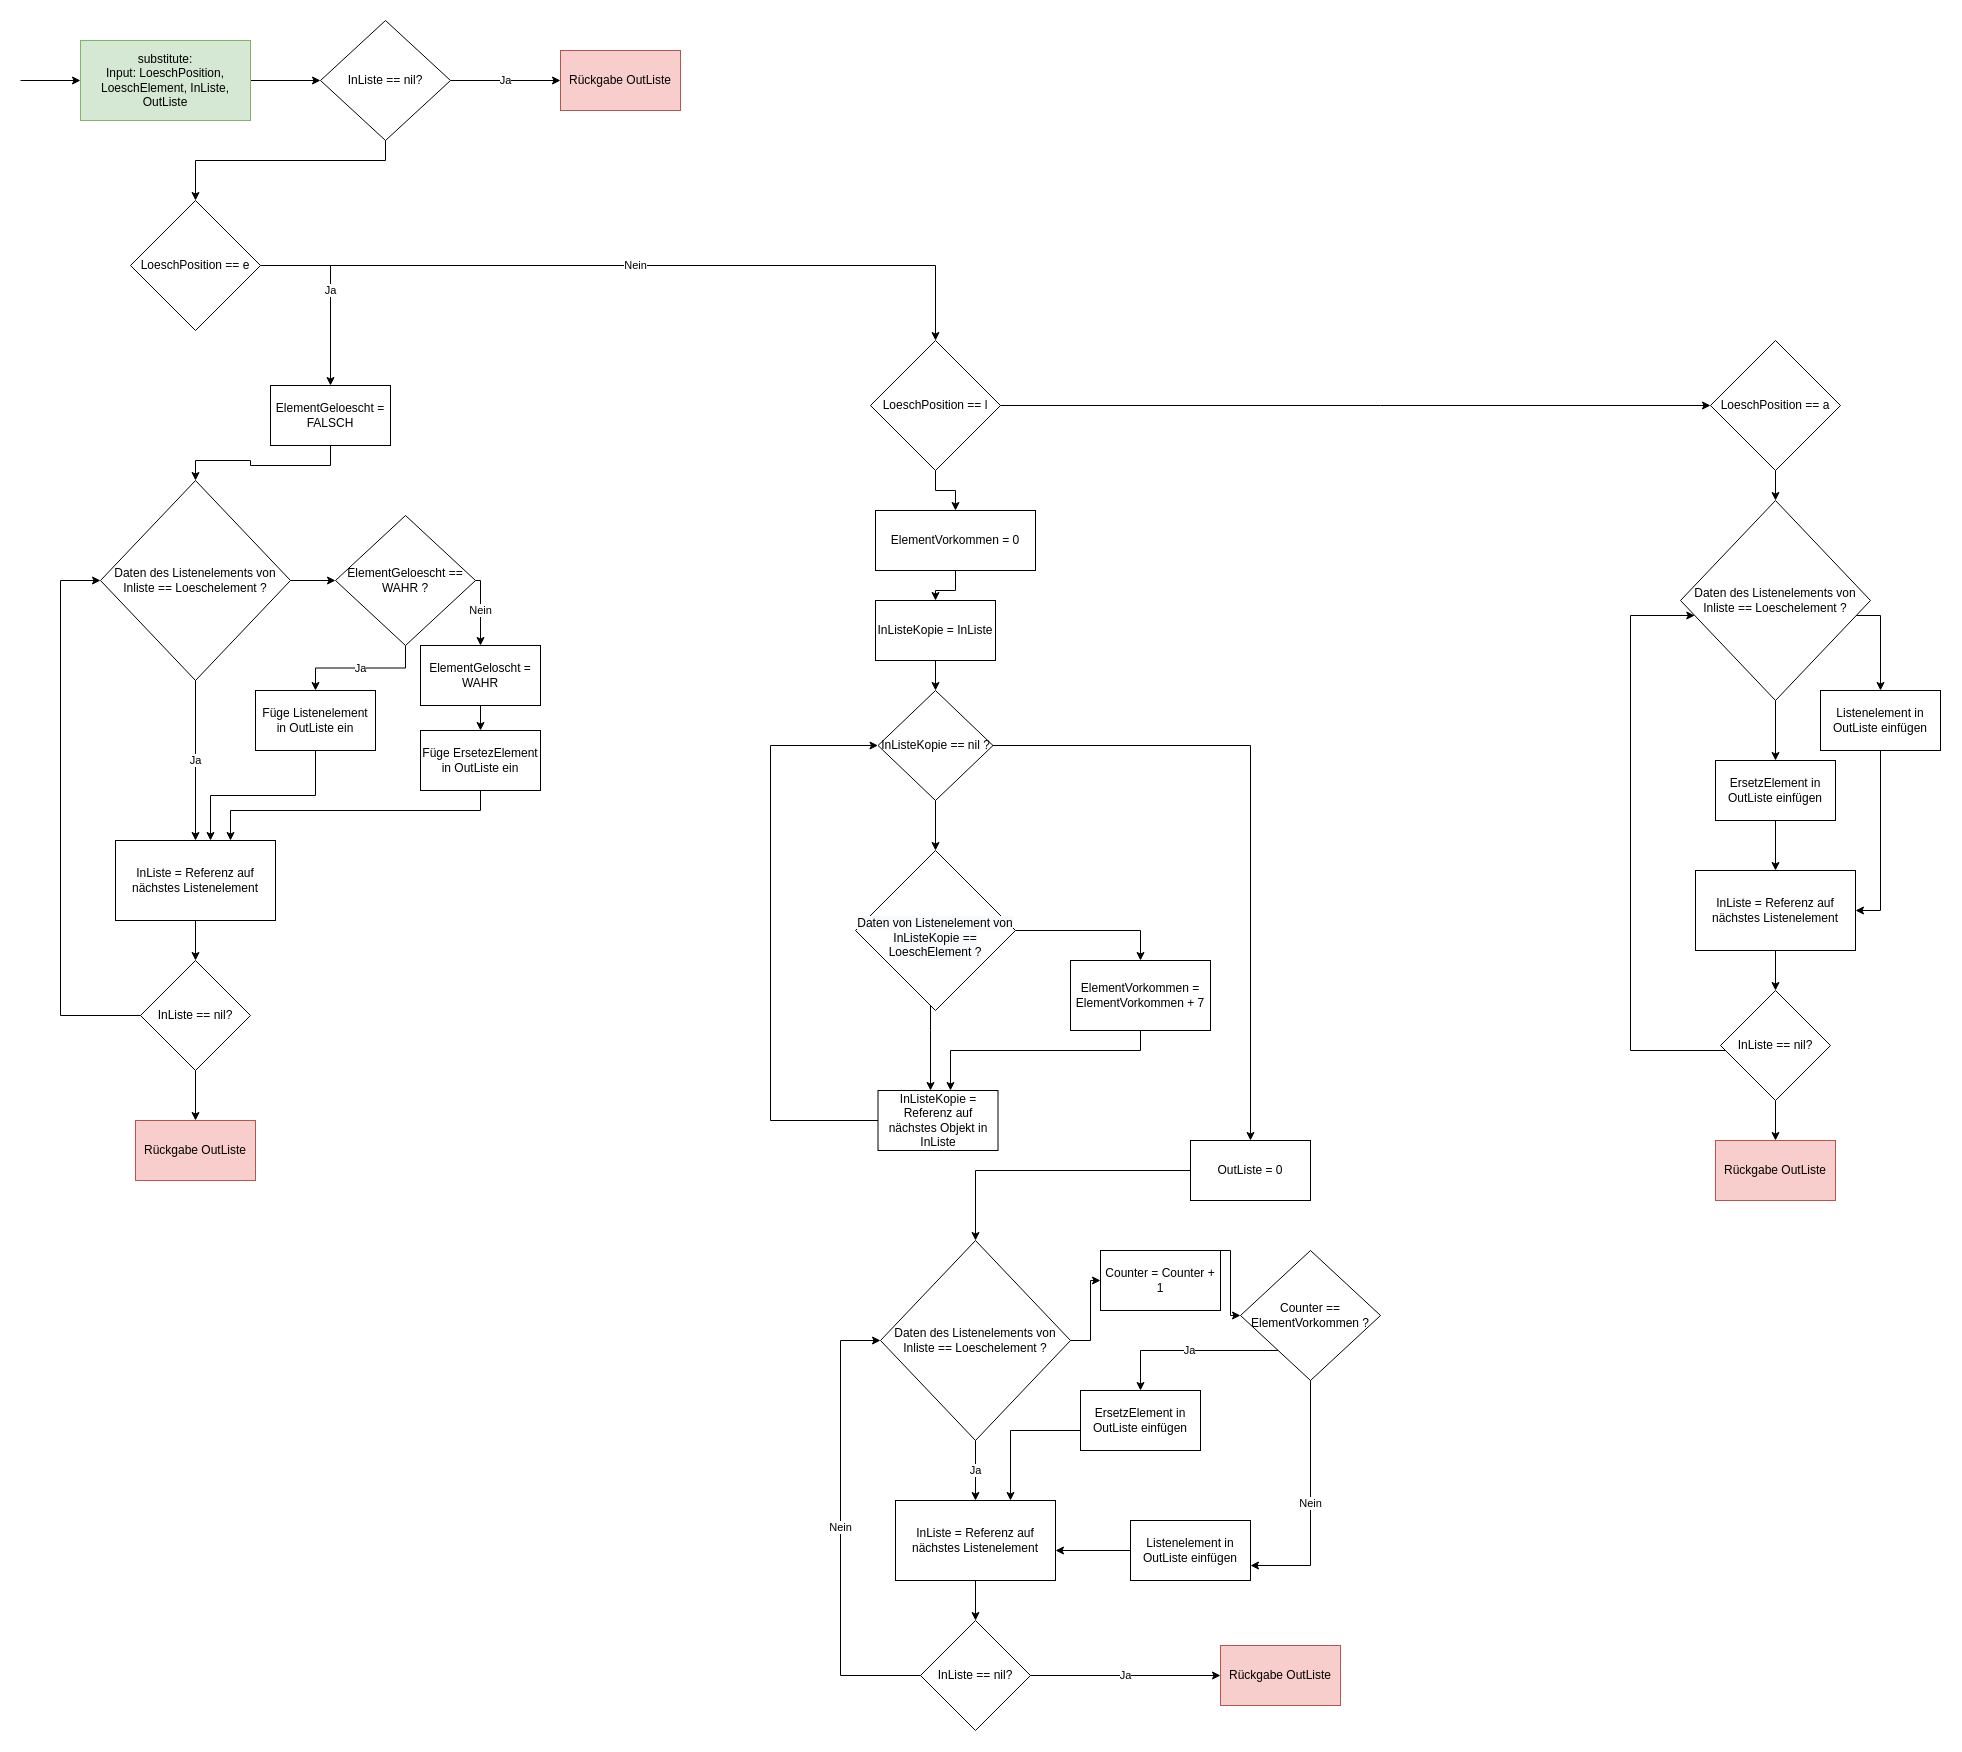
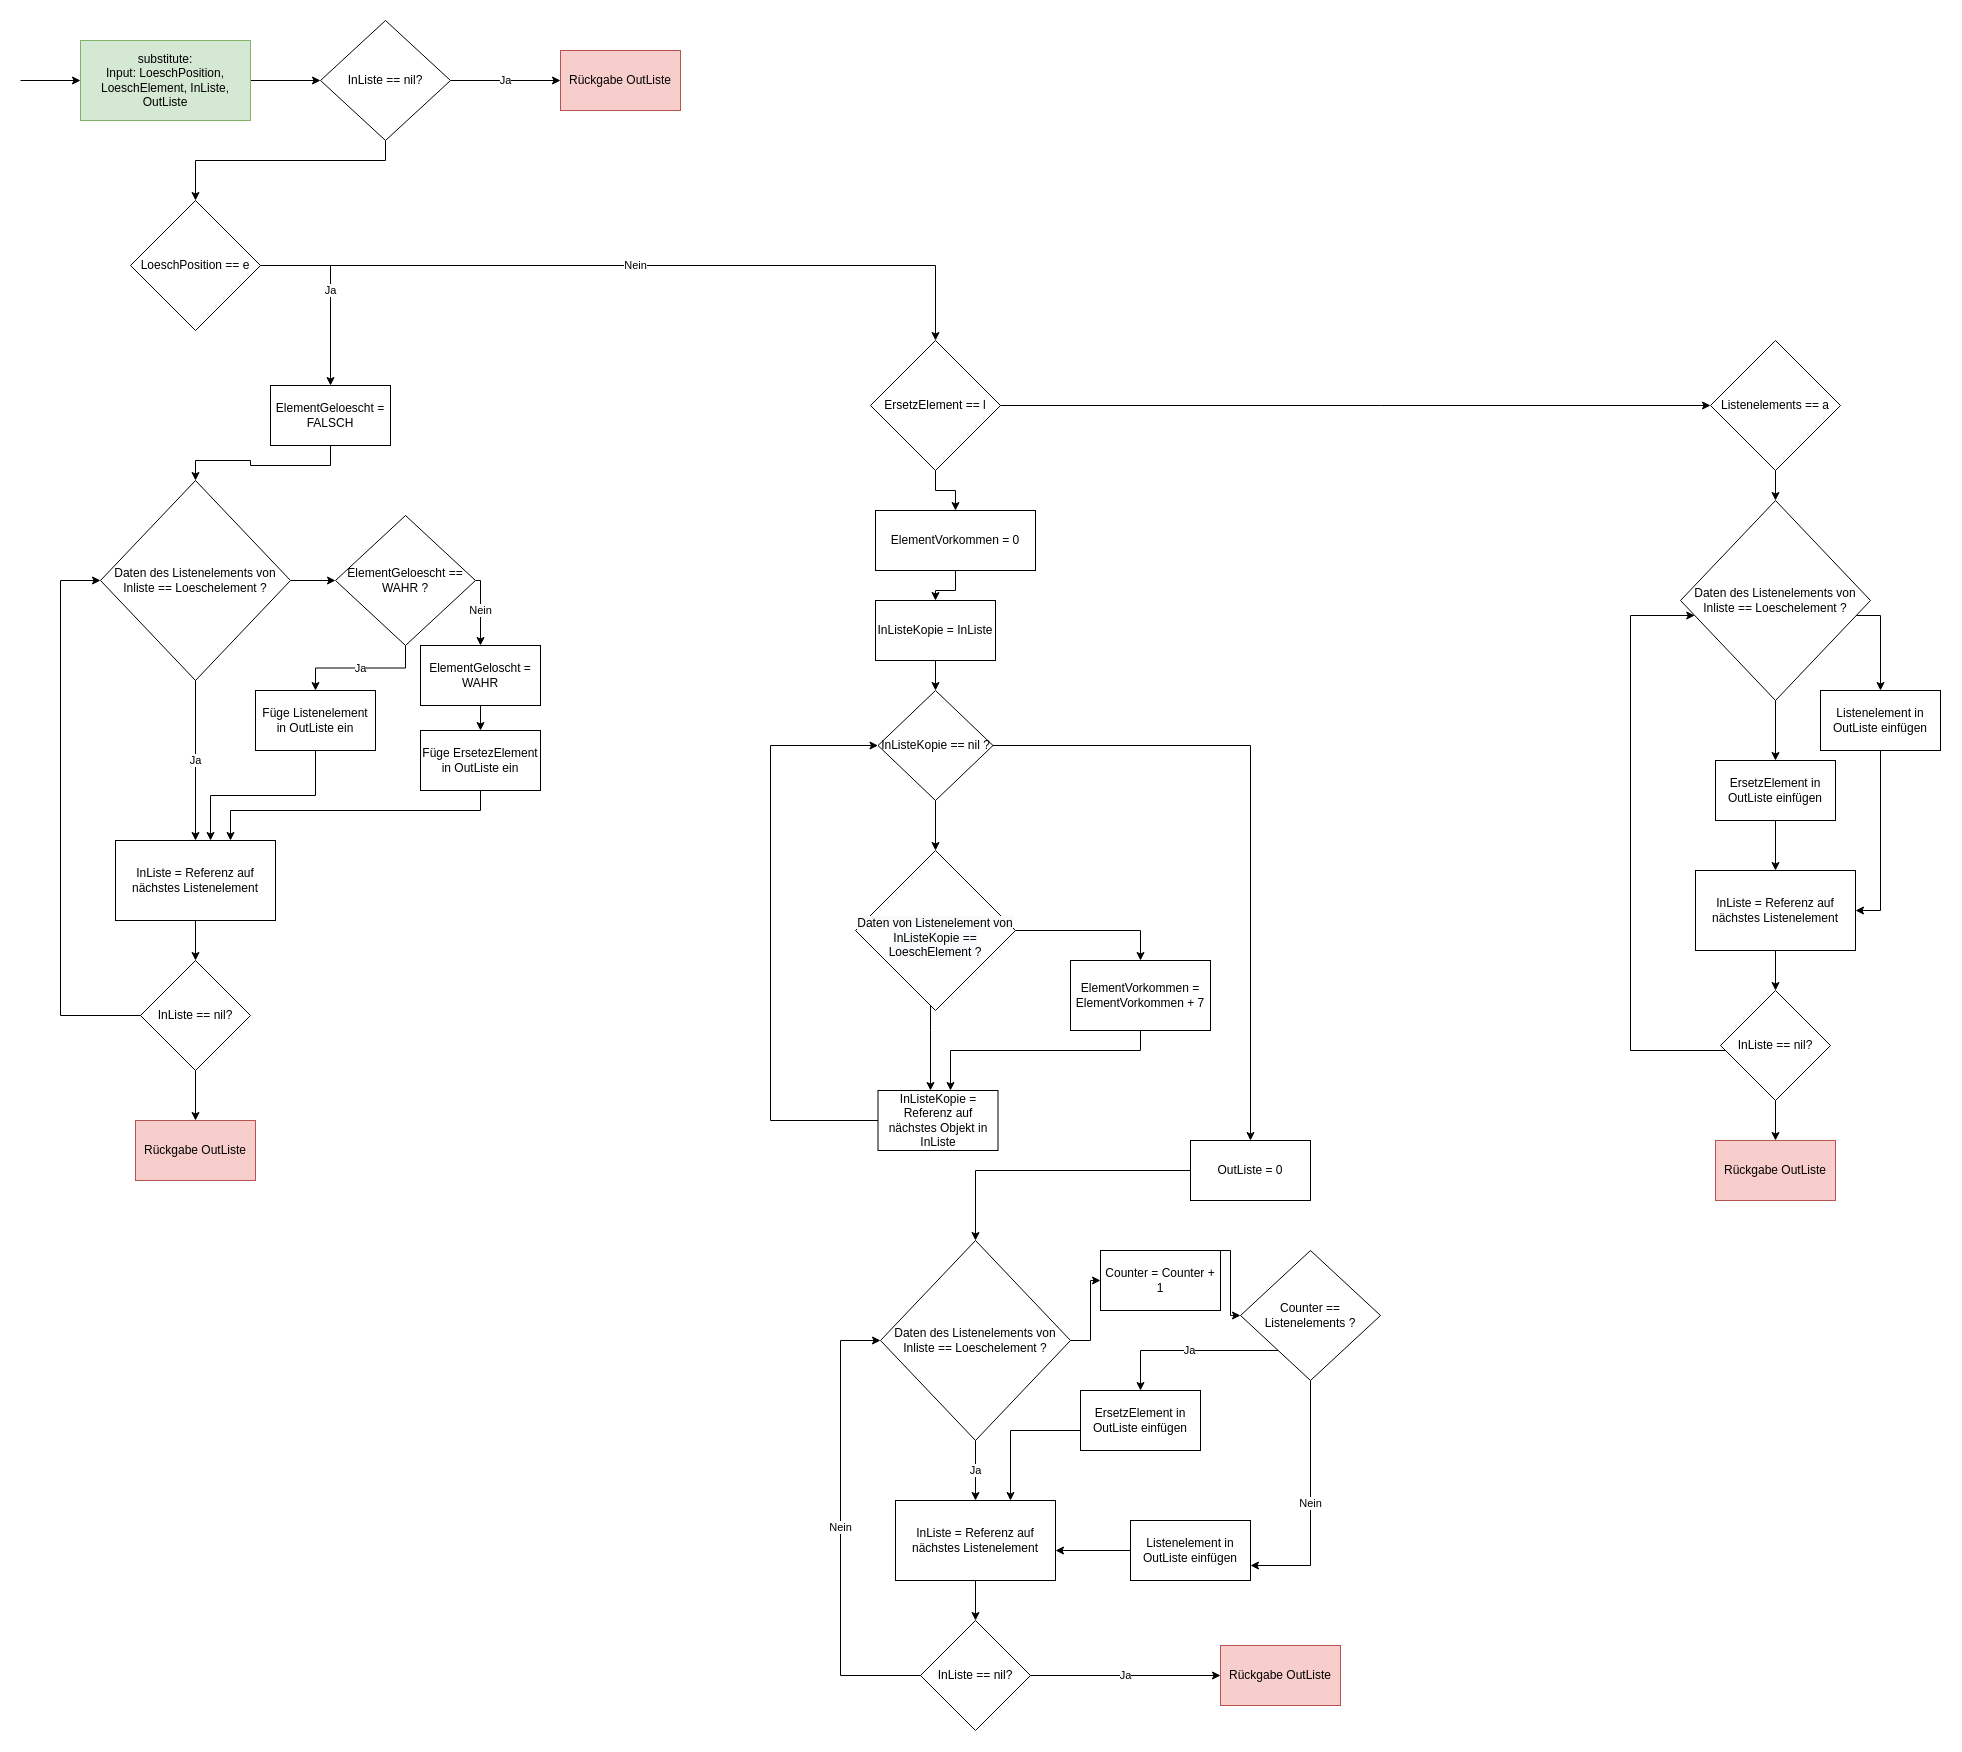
node "LoeschPosition == l": label "LoeschPosition == l" -> "ErsetzElement == l"
node "LoeschPosition == a": label "LoeschPosition == a" -> "Listenelements == a"
node "Counter == ElementVorkommen ?": label "Counter == ElementVorkommen ?" -> "Counter == Listenelements ?"
